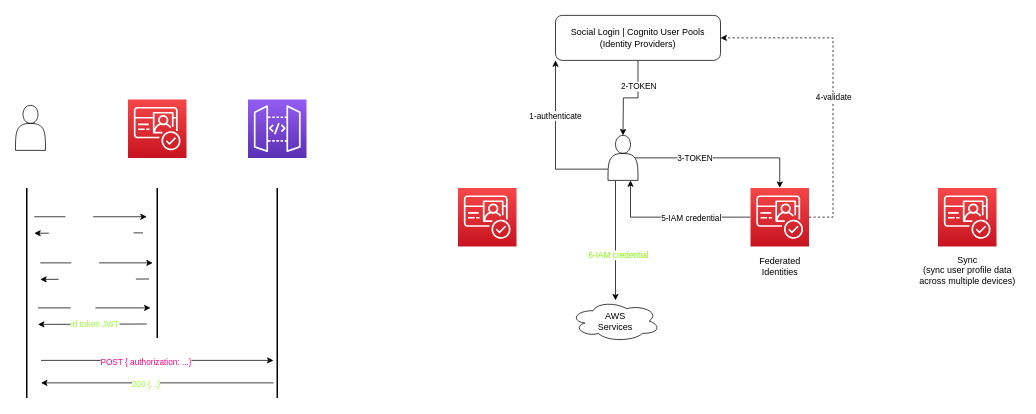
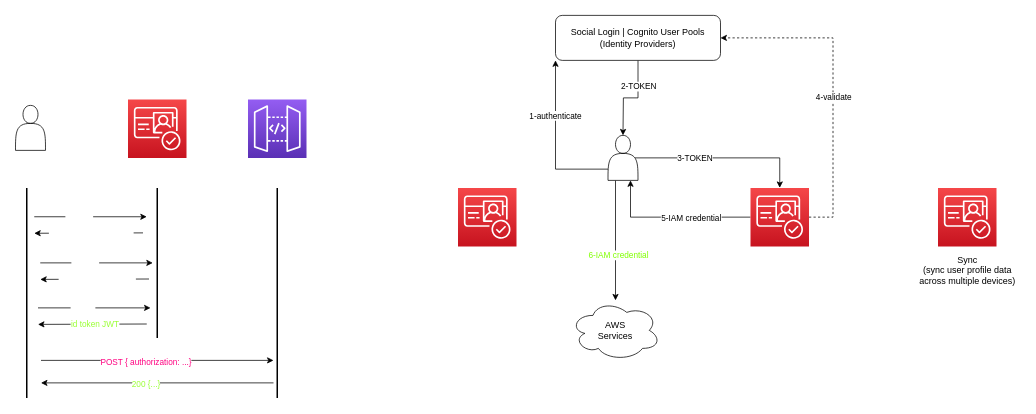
node "Federated Identities": removed
node "AWS Services": size 90x41 -> 90x60
